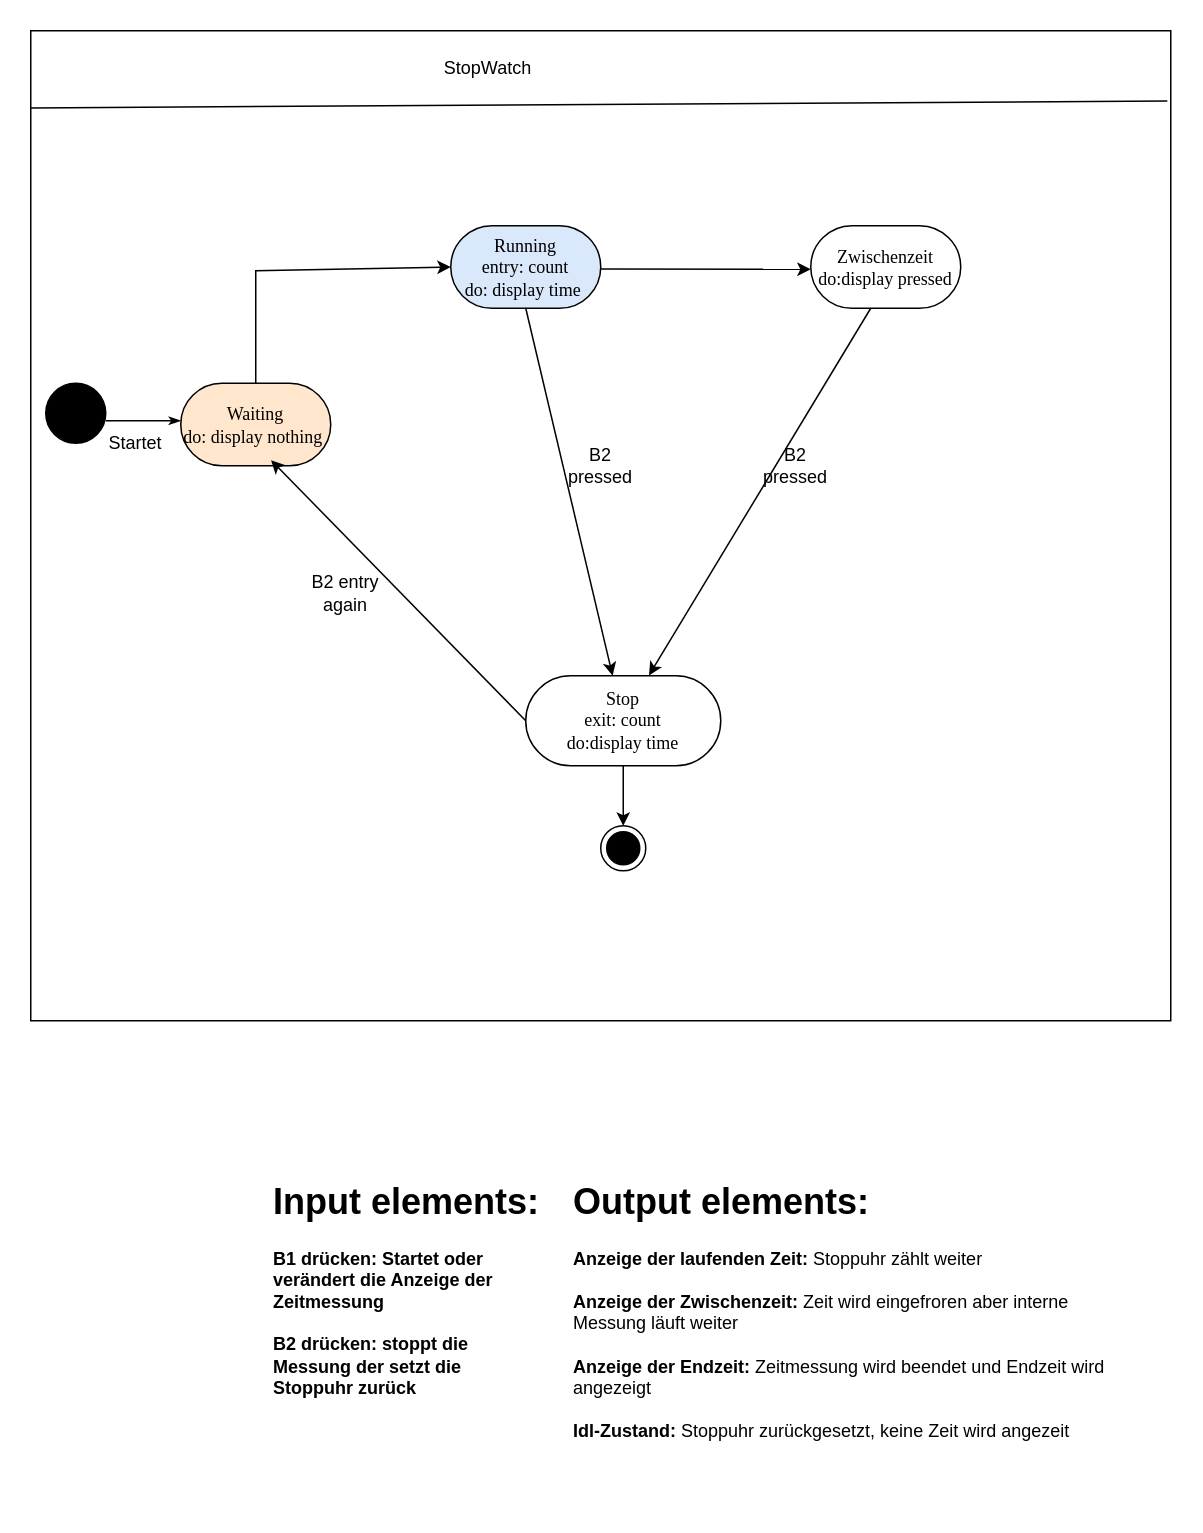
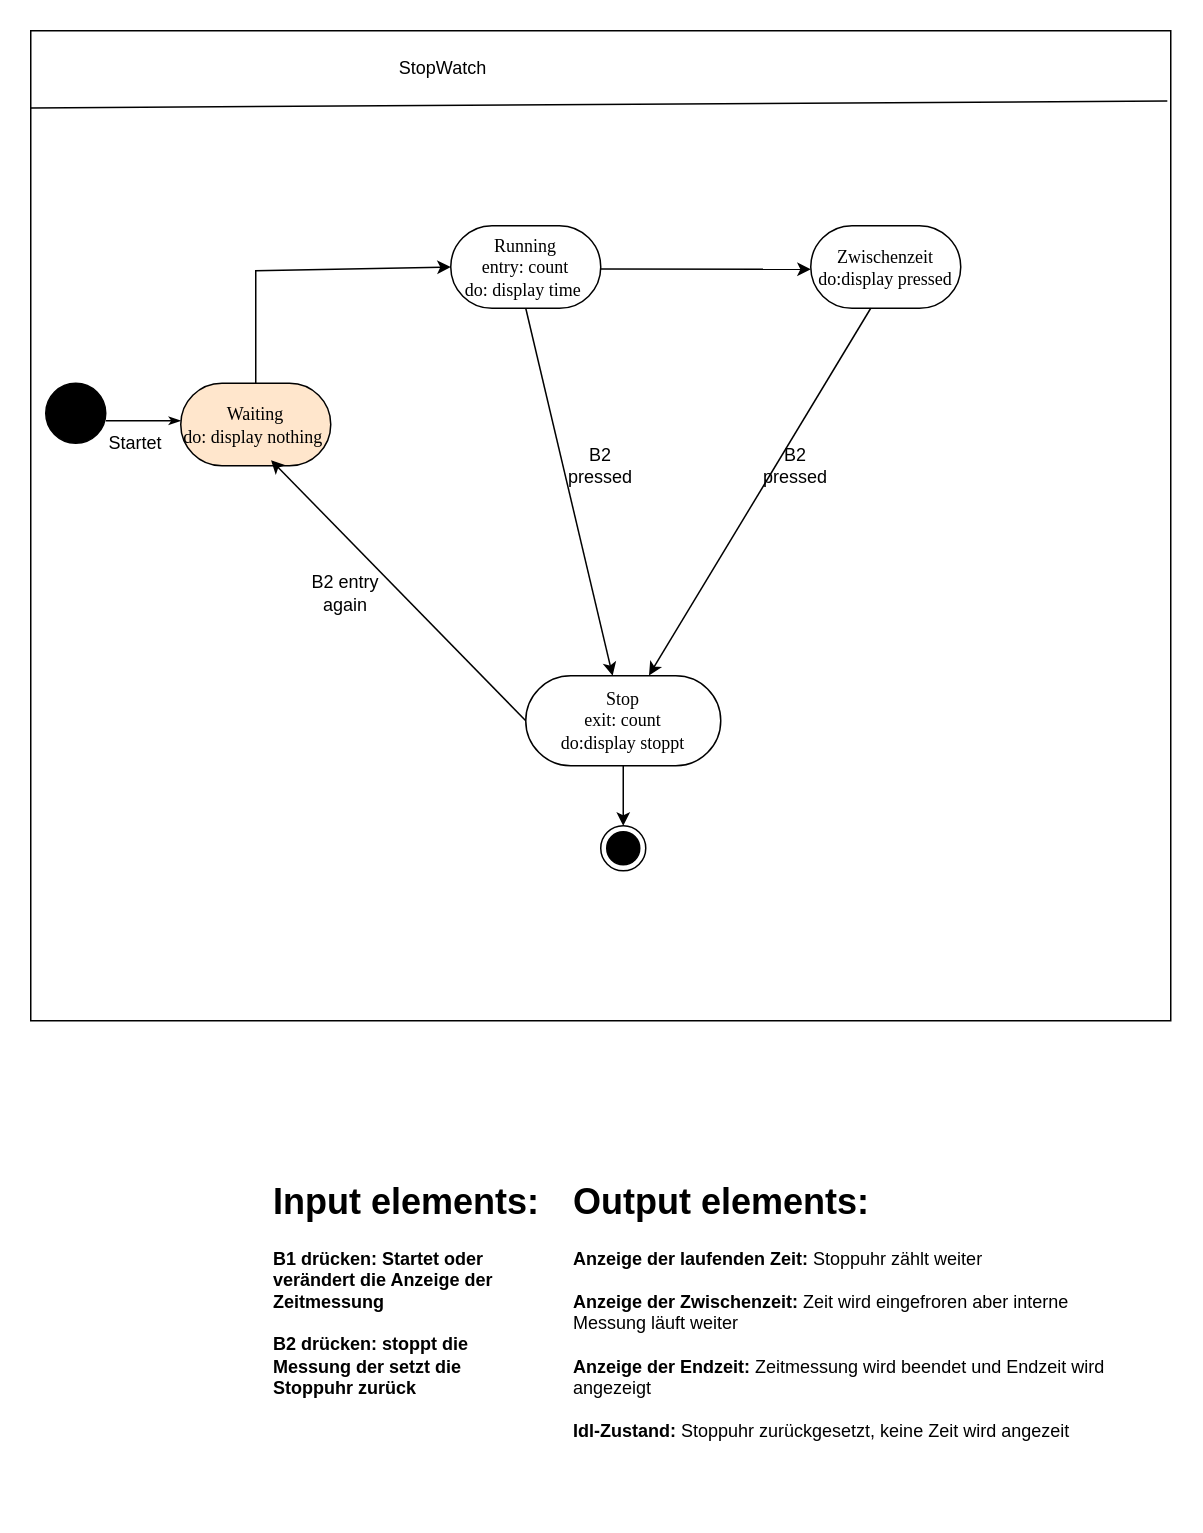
node "StopWatch": moved (488, 68) -> (443, 68)
node "Running entry: count do: display time": fillcolor #dae8fc -> #ffffff
node "Stop exit: count do:display time": label "Stop exit: count do:display time" -> "Stop exit: count do:display stoppt"
